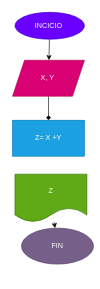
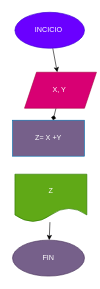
node "INCICIO": size 70x27 -> 70x36
node "X, Y": moved (48, 78) -> (60, 90)
node "Z= X +Y": fillcolor #1ba1e2 -> #76608a
node "FIN": moved (57, 246) -> (48, 258)
